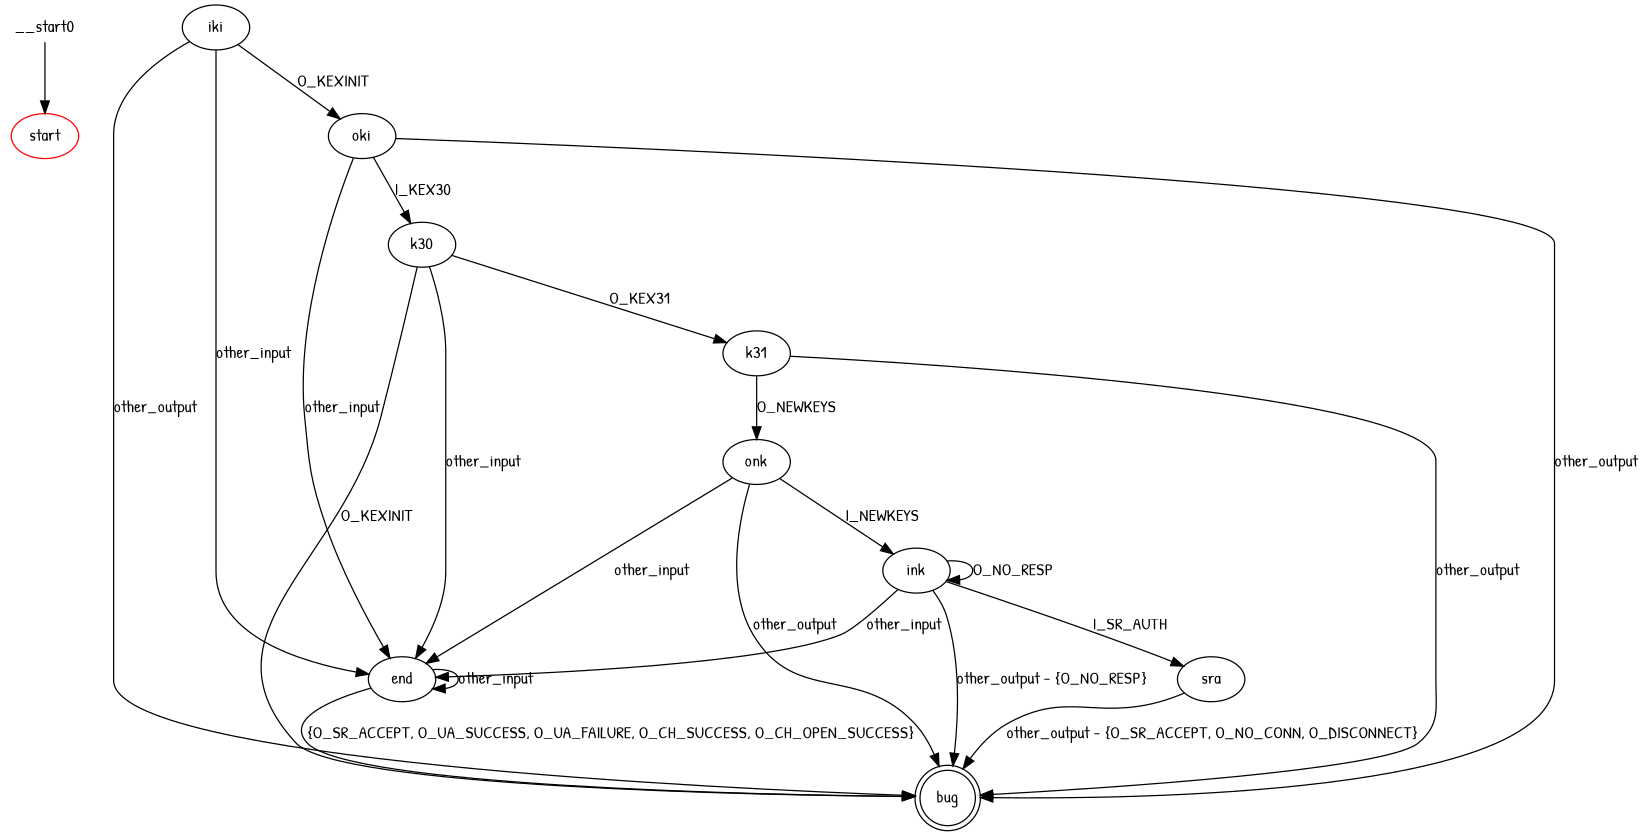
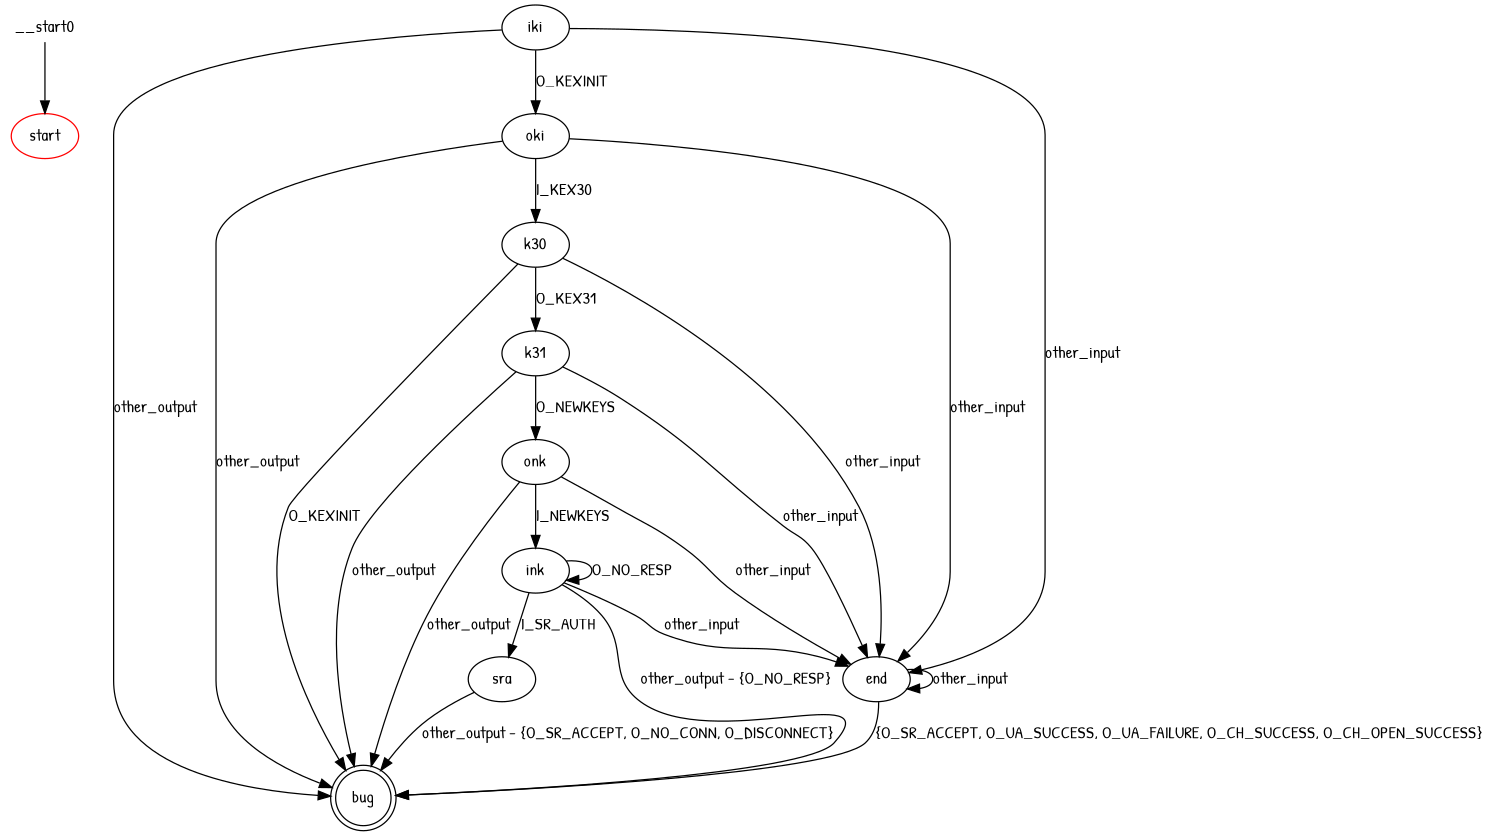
edge "k31" -> "end": added, label "other_input"
